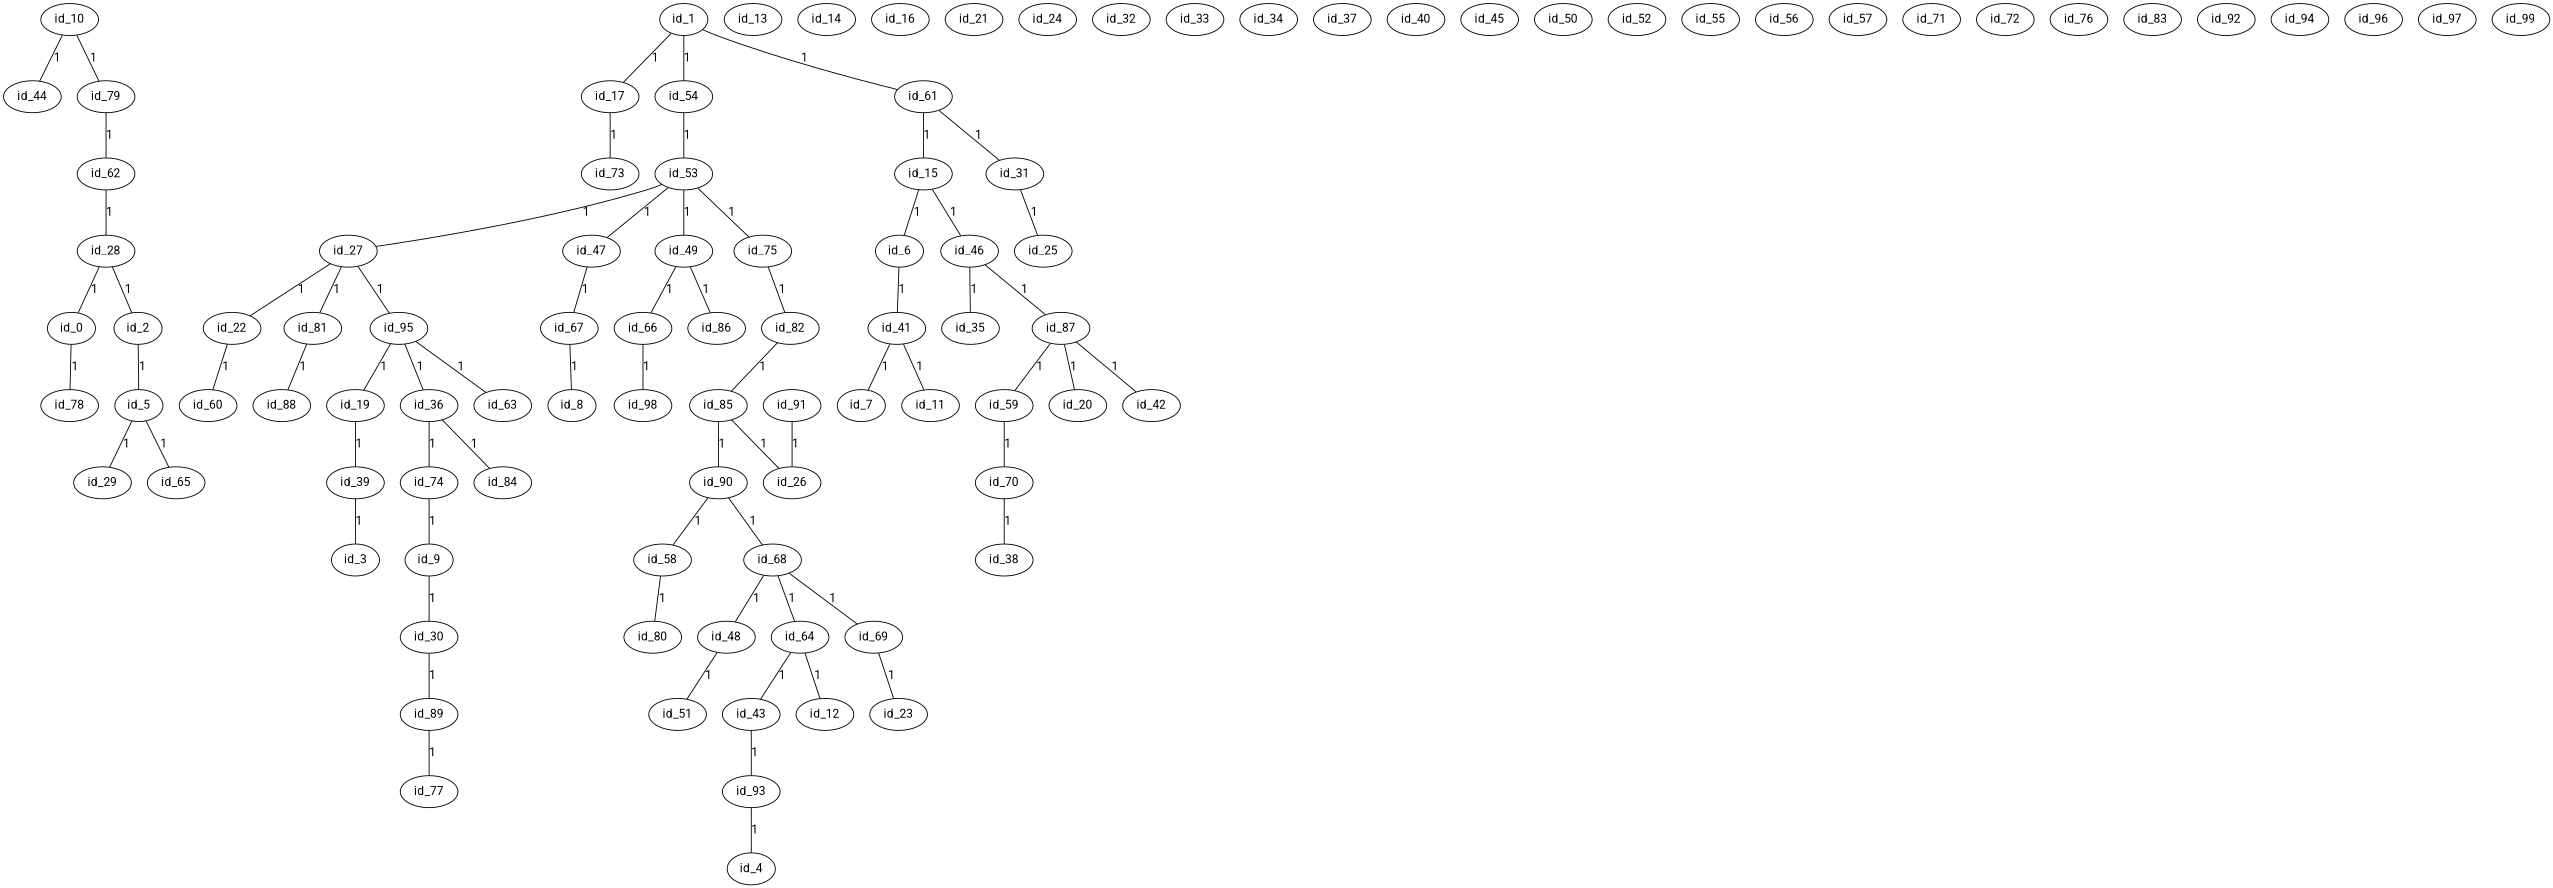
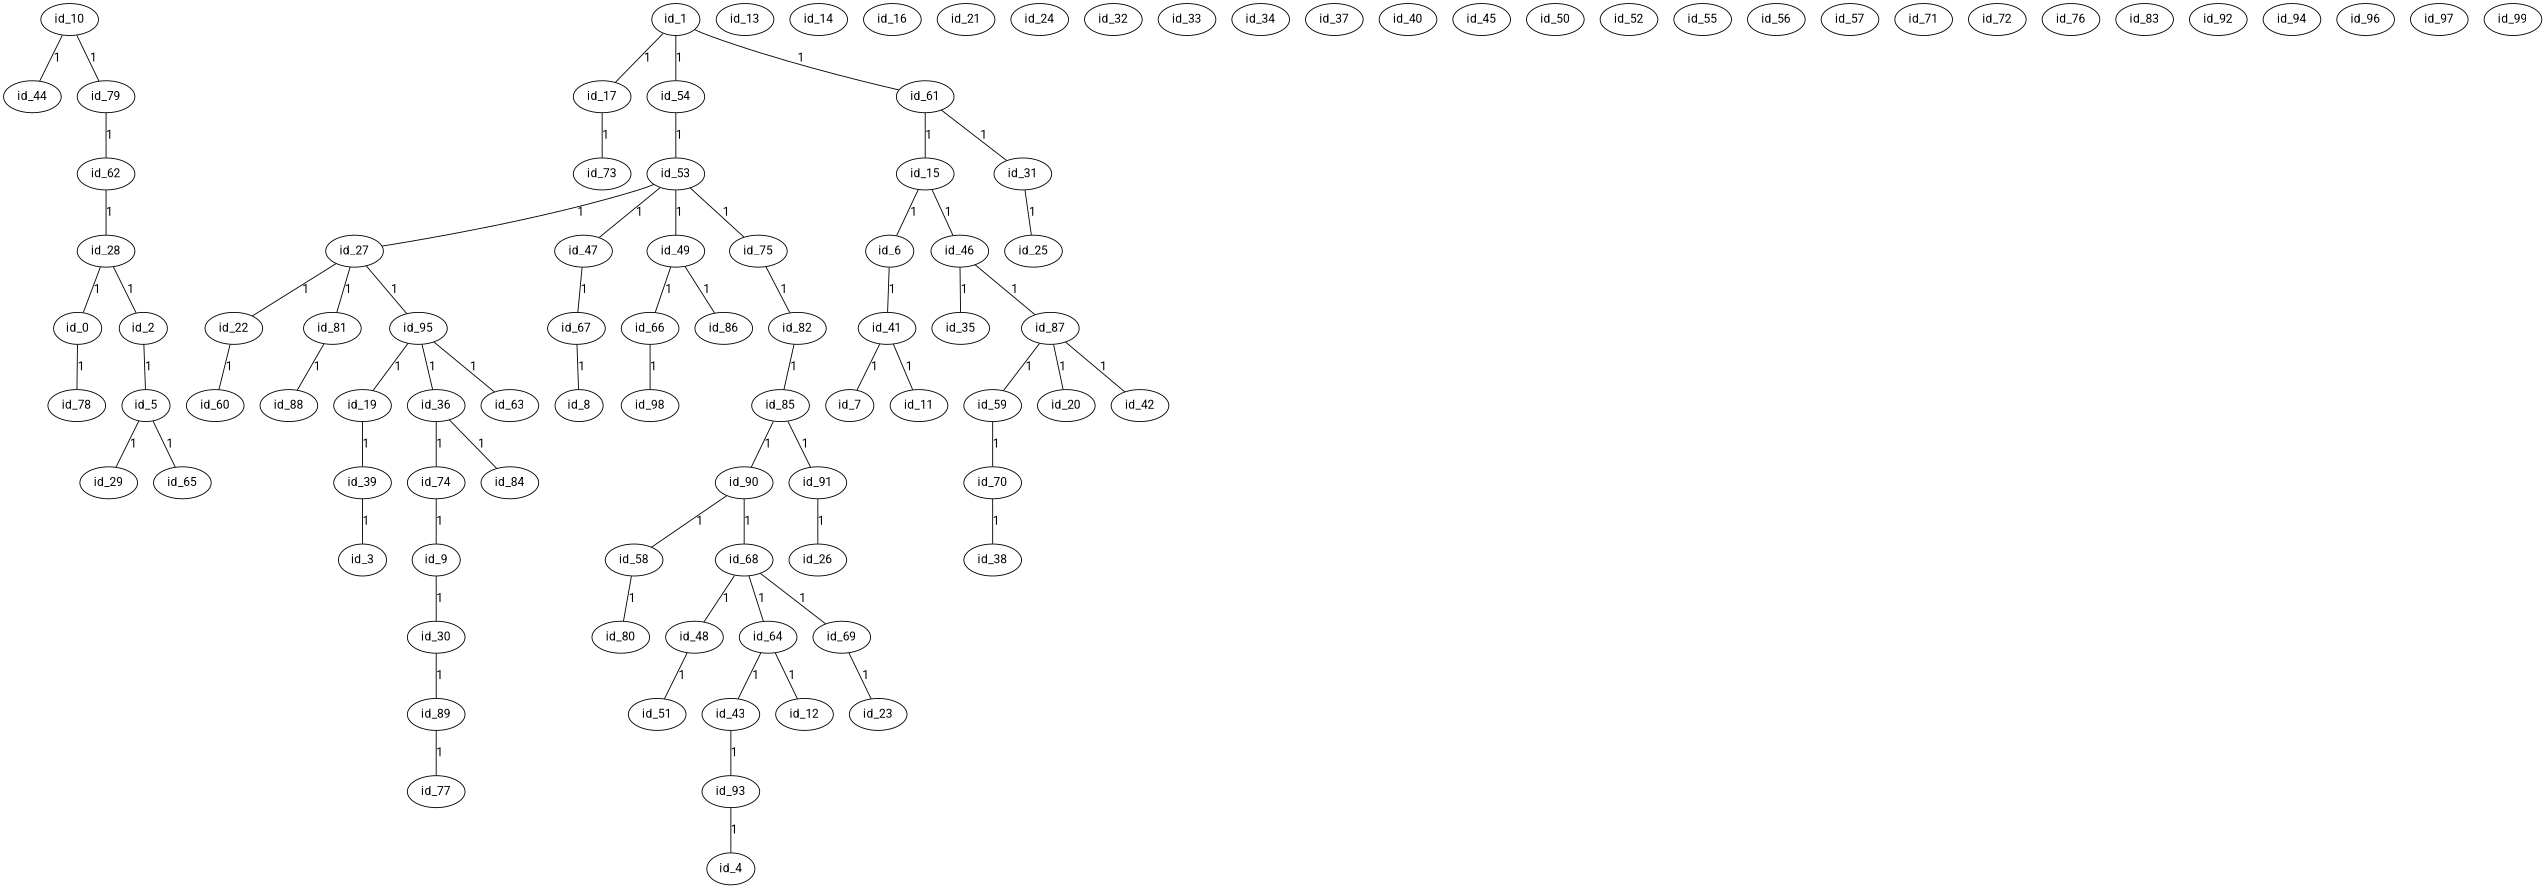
edge "id_85" -- "id_26": now "id_85" -- "id_91"
